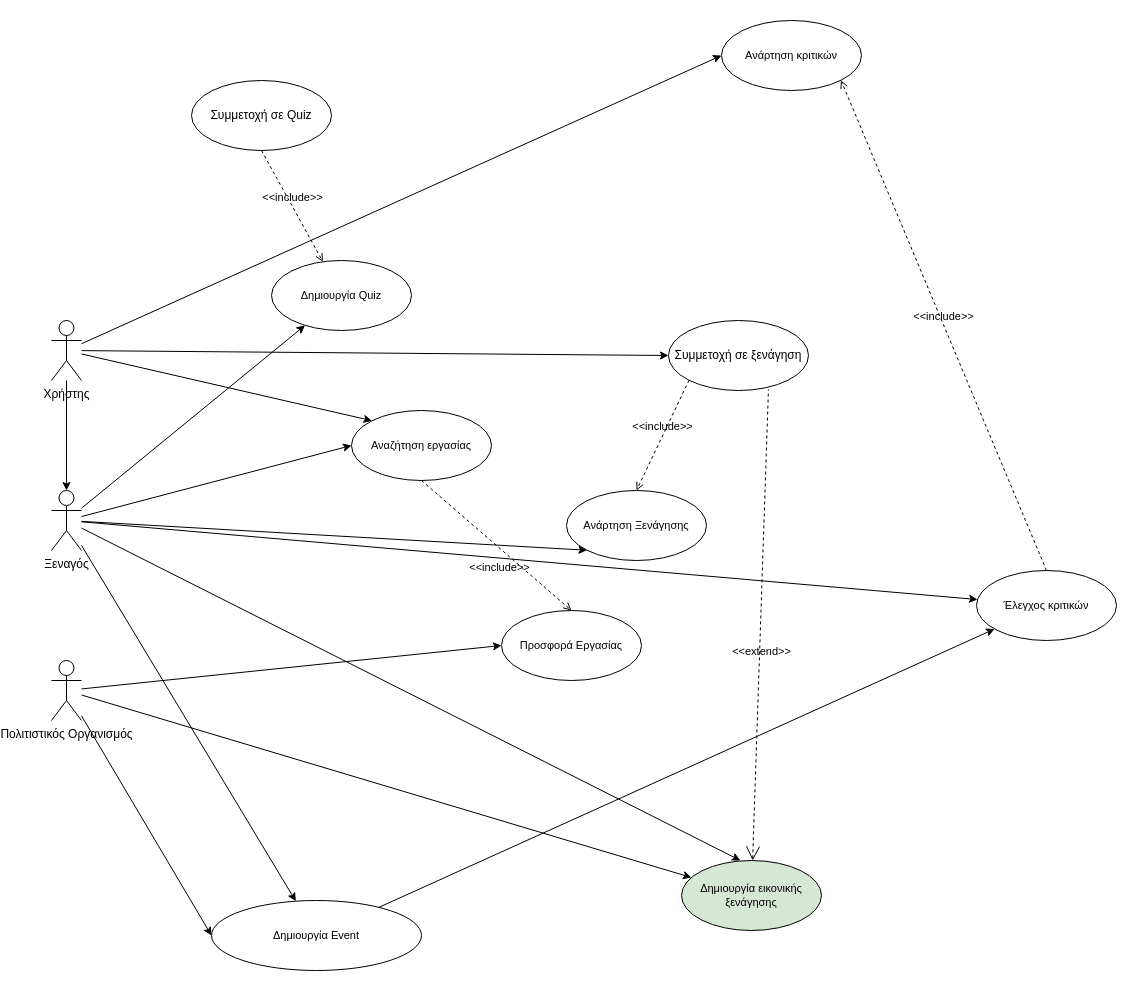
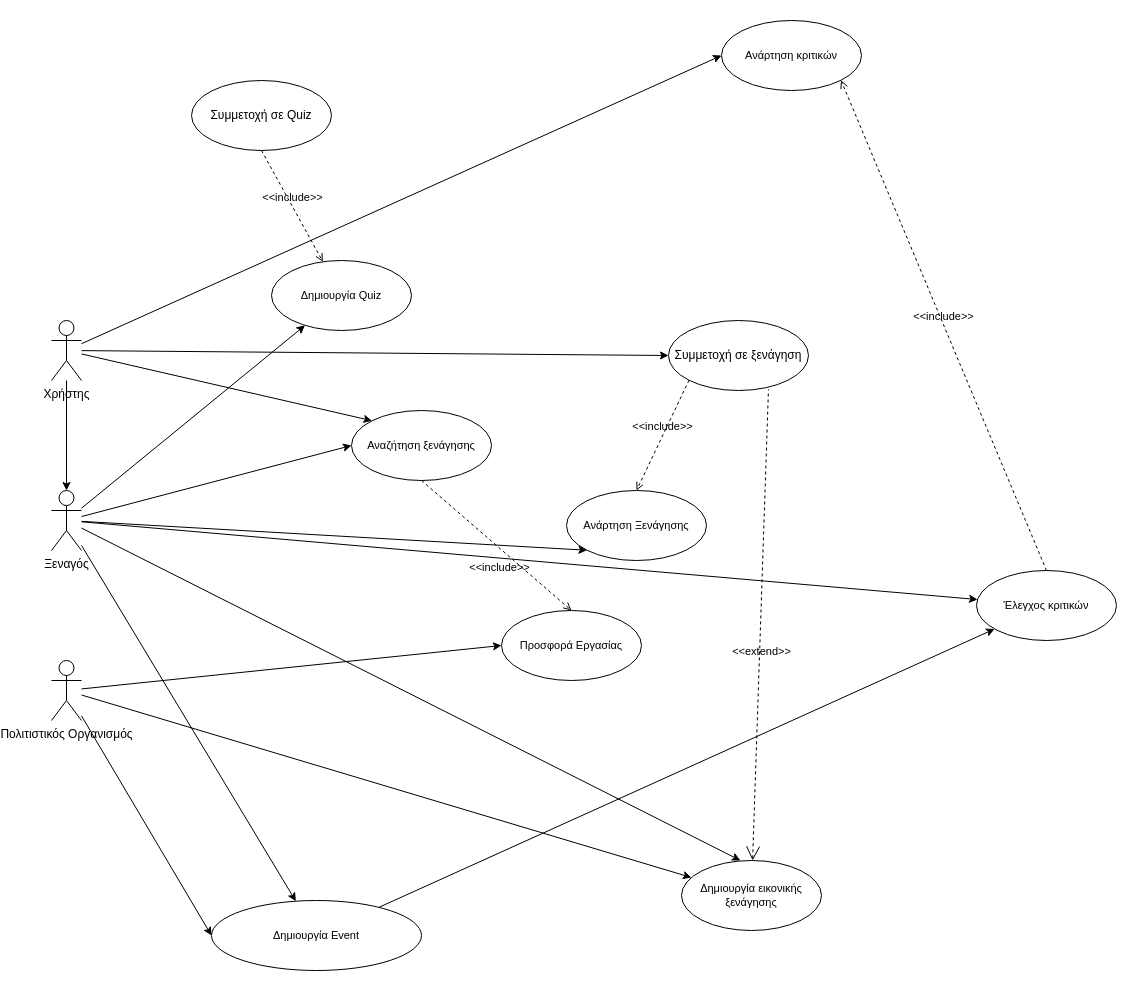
node "Αναζήτηση εργασίας": label "Αναζήτηση εργασίας" -> "Αναζήτηση ξενάγησης"
node "Δημιουργία εικονικής ξενάγησης": fillcolor #d5e8d4 -> #ffffff
